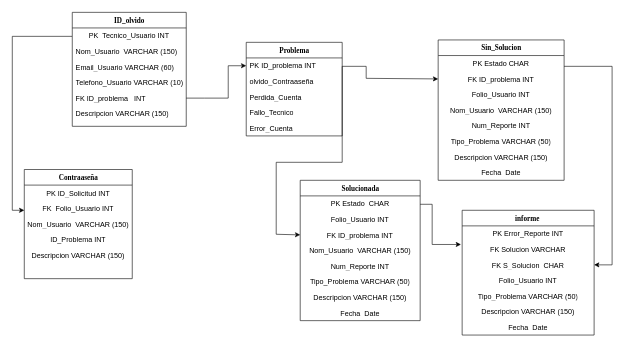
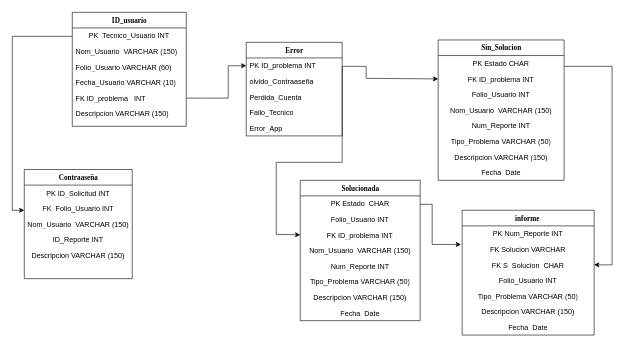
node "ID_olvido": label "ID_olvido" -> "ID_usuario"
node "Problema": label "Problema" -> "Error"
node "Email_Usuario VARCHAR (60)": label "Email_Usuario VARCHAR (60)" -> "Folio_Usuario VARCHAR (60)"
node "Telefono_Usuario VARCHAR (10)": label "Telefono_Usuario VARCHAR (10)" -> "Fecha_Usuario VARCHAR (10)"
node "Error_Cuenta": label "Error_Cuenta" -> "Error_App"
node "PK Error_Reporte INT": label "PK Error_Reporte INT" -> "PK Num_Reporte INT"
node "ID_Problema INT": label "ID_Problema INT" -> "ID_Reporte INT"
